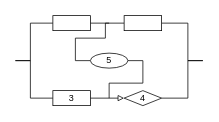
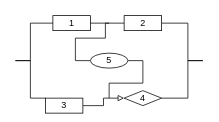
node "1": added
node "2": added
node "3": moved (72, 98) -> (64, 105)
